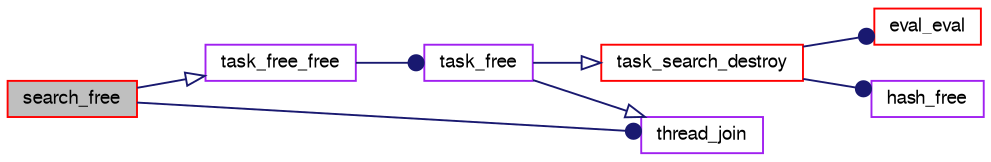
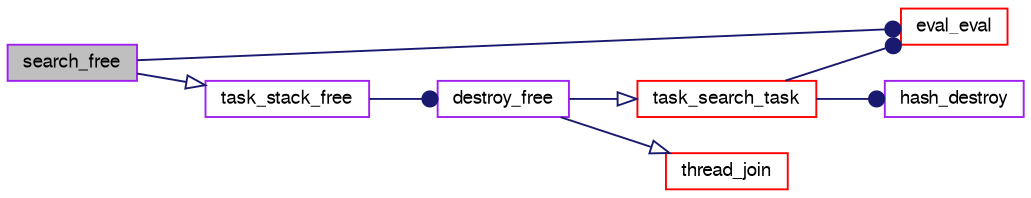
node "task_free_free": label "task_free_free" -> "task_stack_free"
node "task_free": label "task_free" -> "destroy_free"
node "task_search_destroy": label "task_search_destroy" -> "task_search_task"
node "search_free": color red -> purple
node "hash_free": label "hash_free" -> "hash_destroy"
edge "search_free" -> "thread_join": now "search_free" -> "eval_eval"
node "thread_join": color purple -> red
